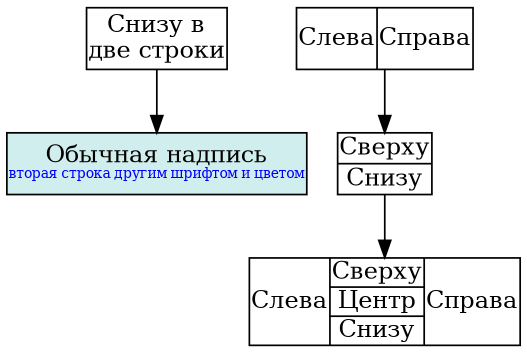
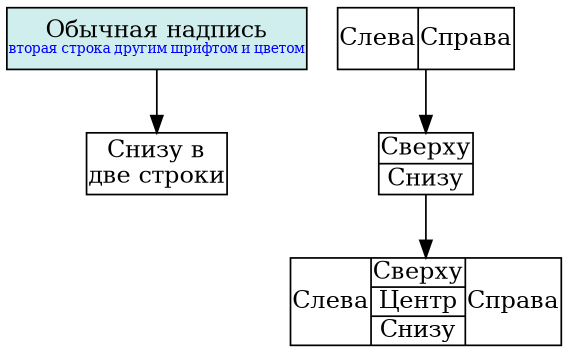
edge "Снизу в две строки" -> "Обычная надпись": reversed
